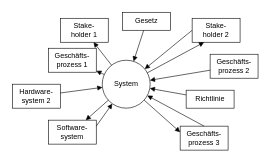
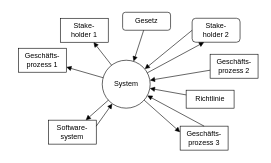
node "Gesetz": shape rectangle -> rounded rectangle
node "Stake- holder 2": shape rectangle -> rounded rectangle
node "Geschäfts- prozess 1": moved (72, 60) -> (42, 60)
edge "Hardware- system 2" -> "System": removed
node "Hardware- system 2": removed
